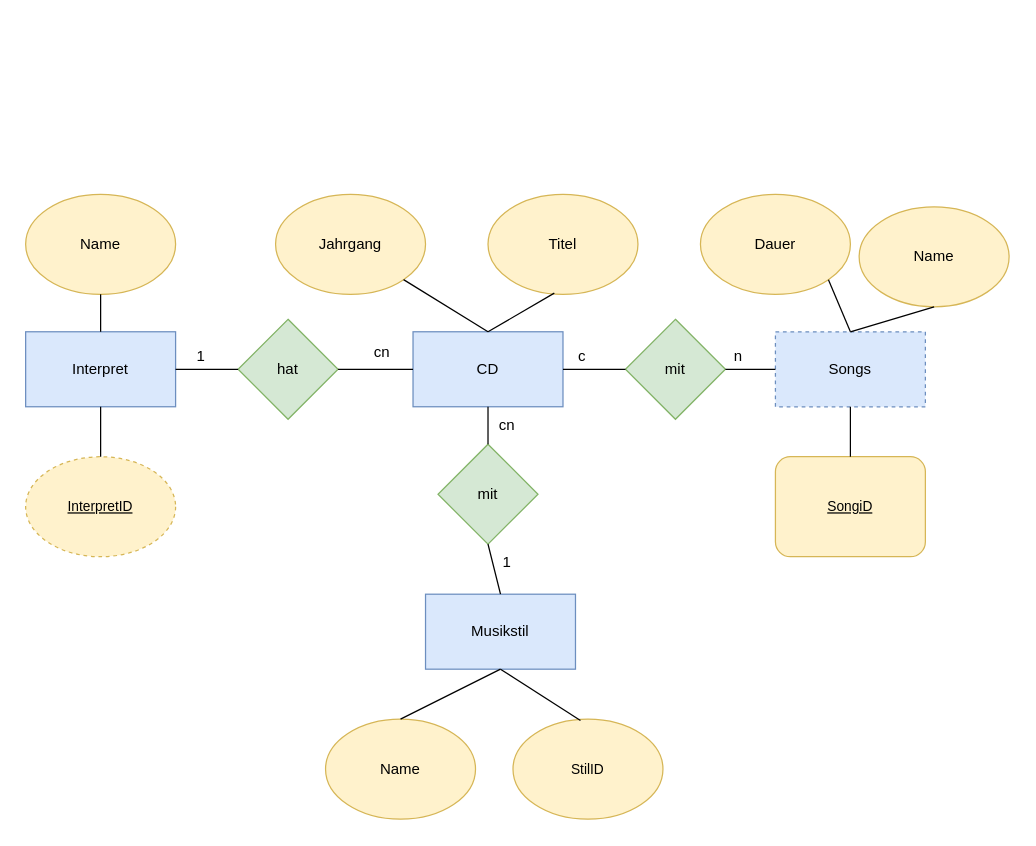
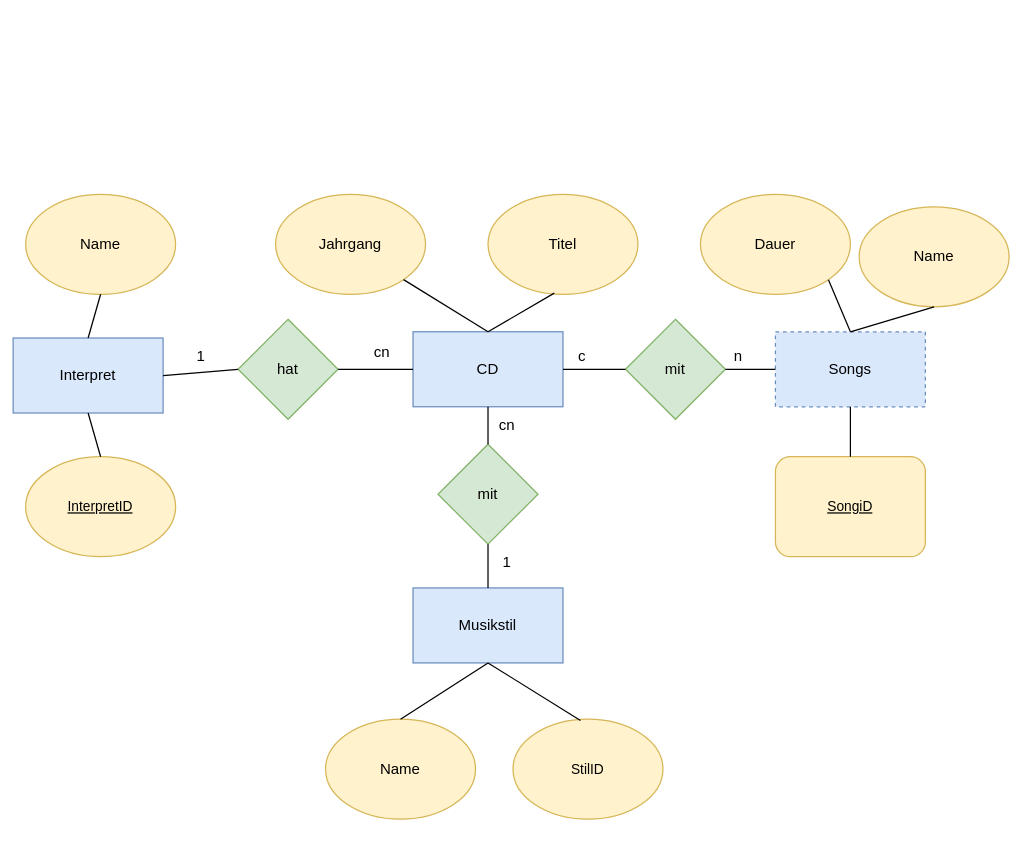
node "Interpret": moved (101, 369) -> (88, 376)
node "InterpretID": style dashed -> solid
node "Musikstil": moved (501, 632) -> (488, 626)
